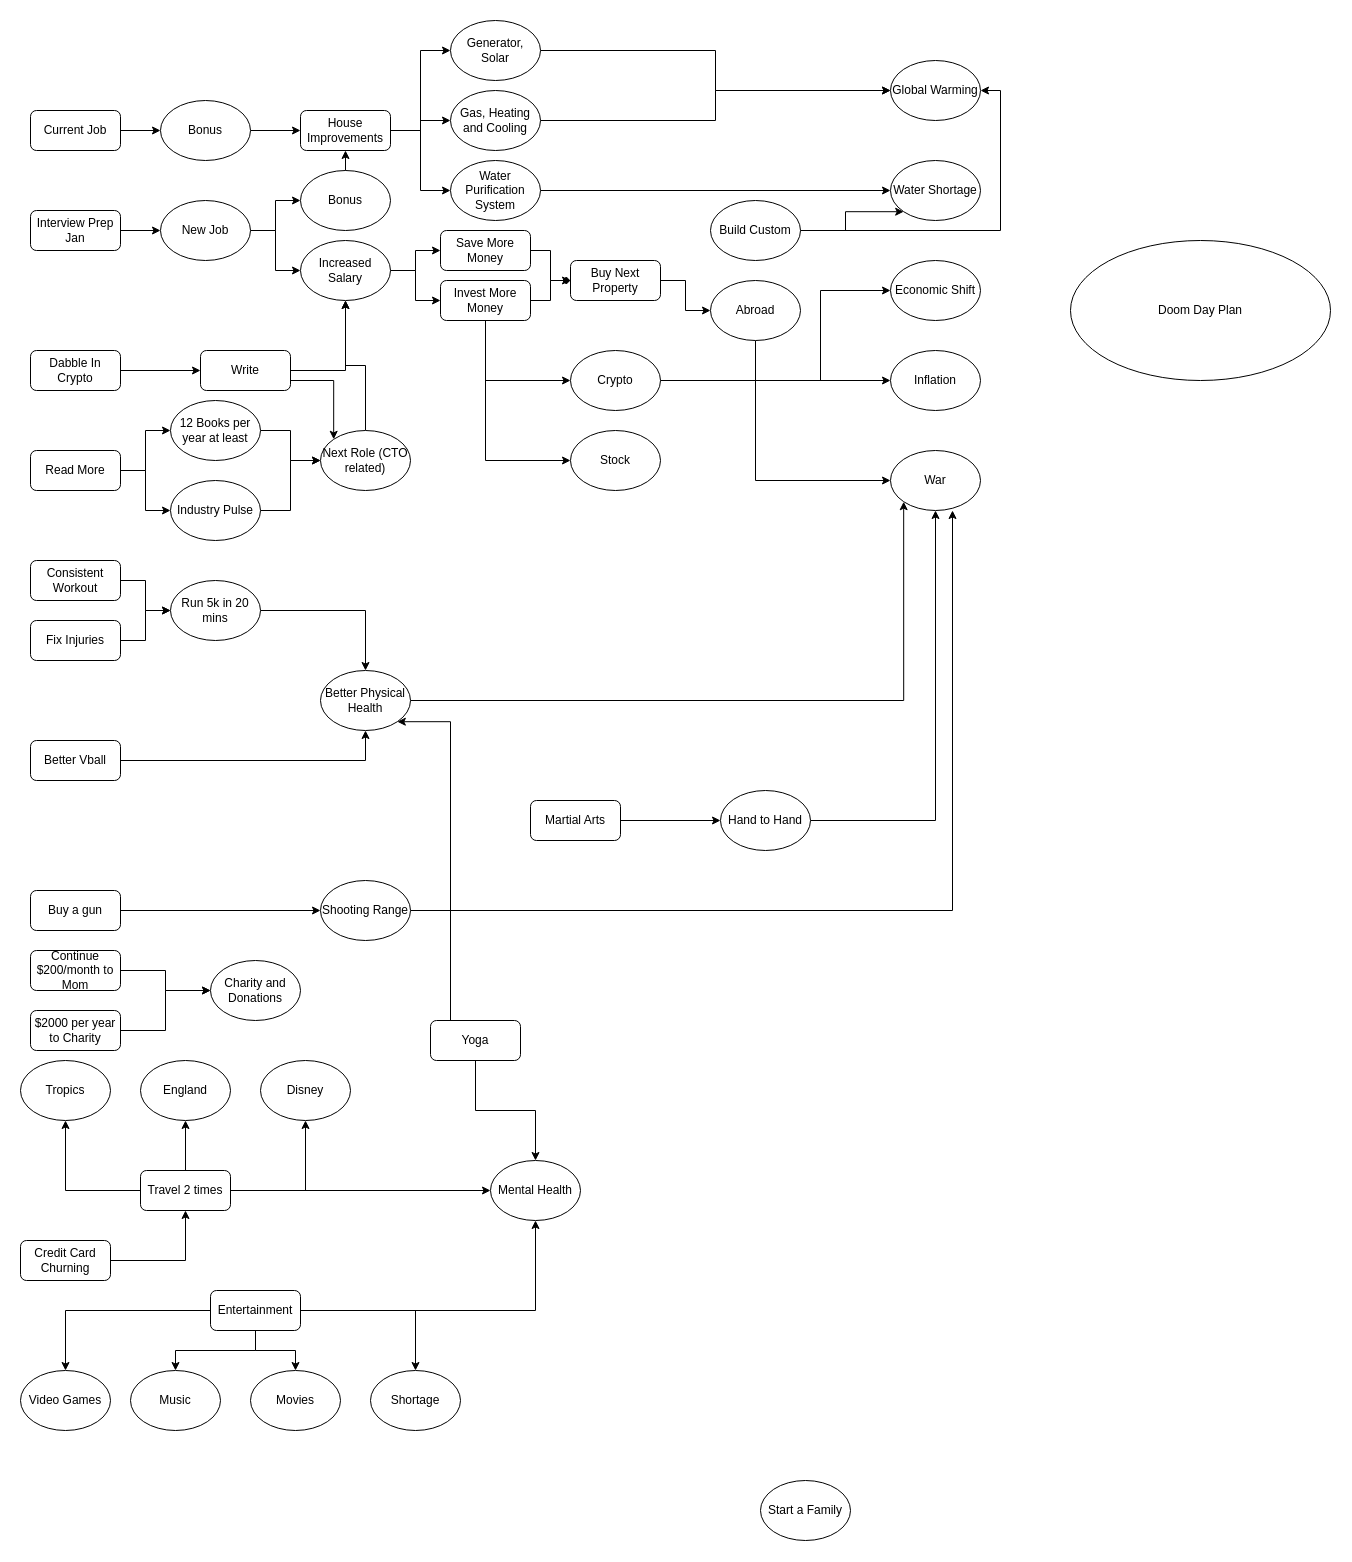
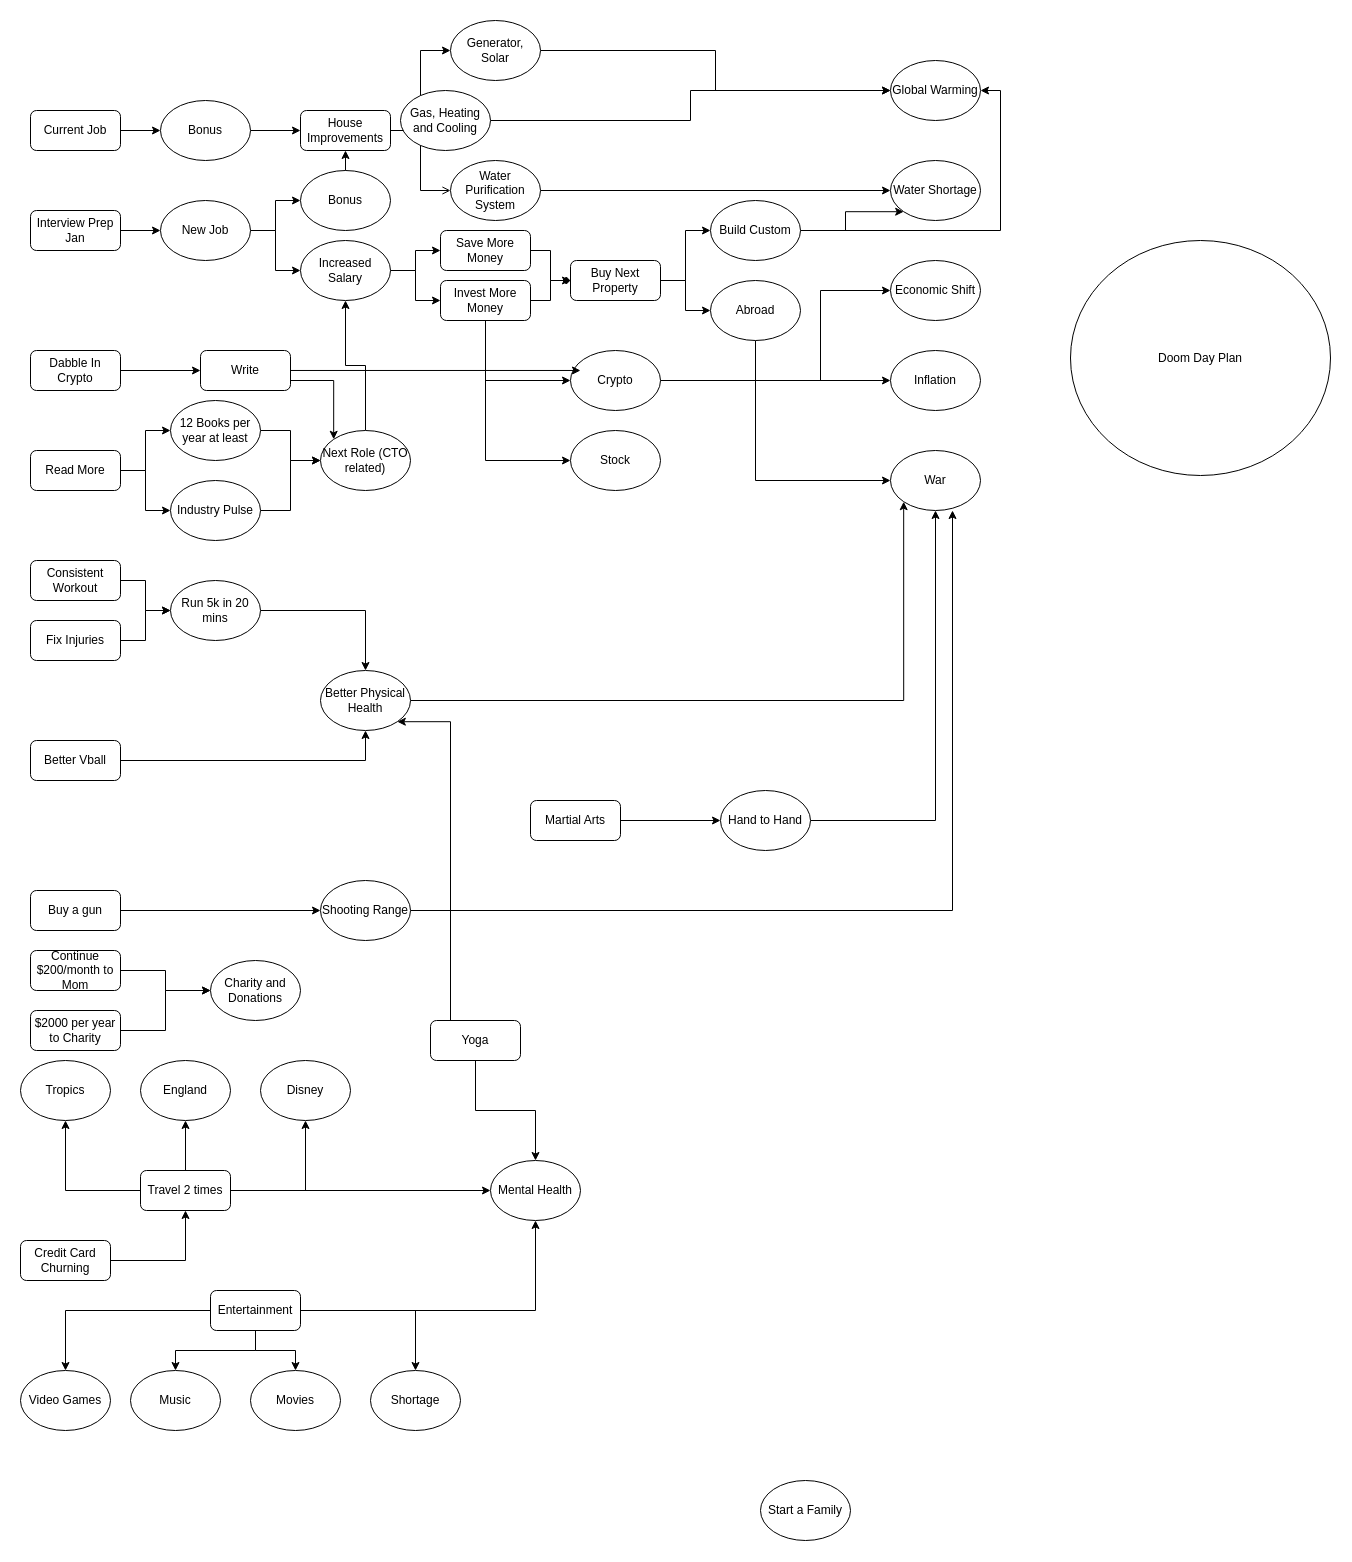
node "Gas, Heating and Cooling": moved (496, 121) -> (446, 121)
edge "House Improvements" -> "Water Purification System": arrowhead classic -> open
edge "Buy Next Property" -> "Build Custom": added
node "Doom Day Plan": size 260x140 -> 260x235
edge "Write" -> "Increased Salary": now "Write" -> "Crypto"
